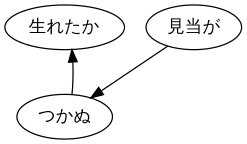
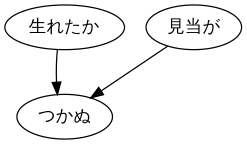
edge "つかぬ" -> "生れたか": reversed
